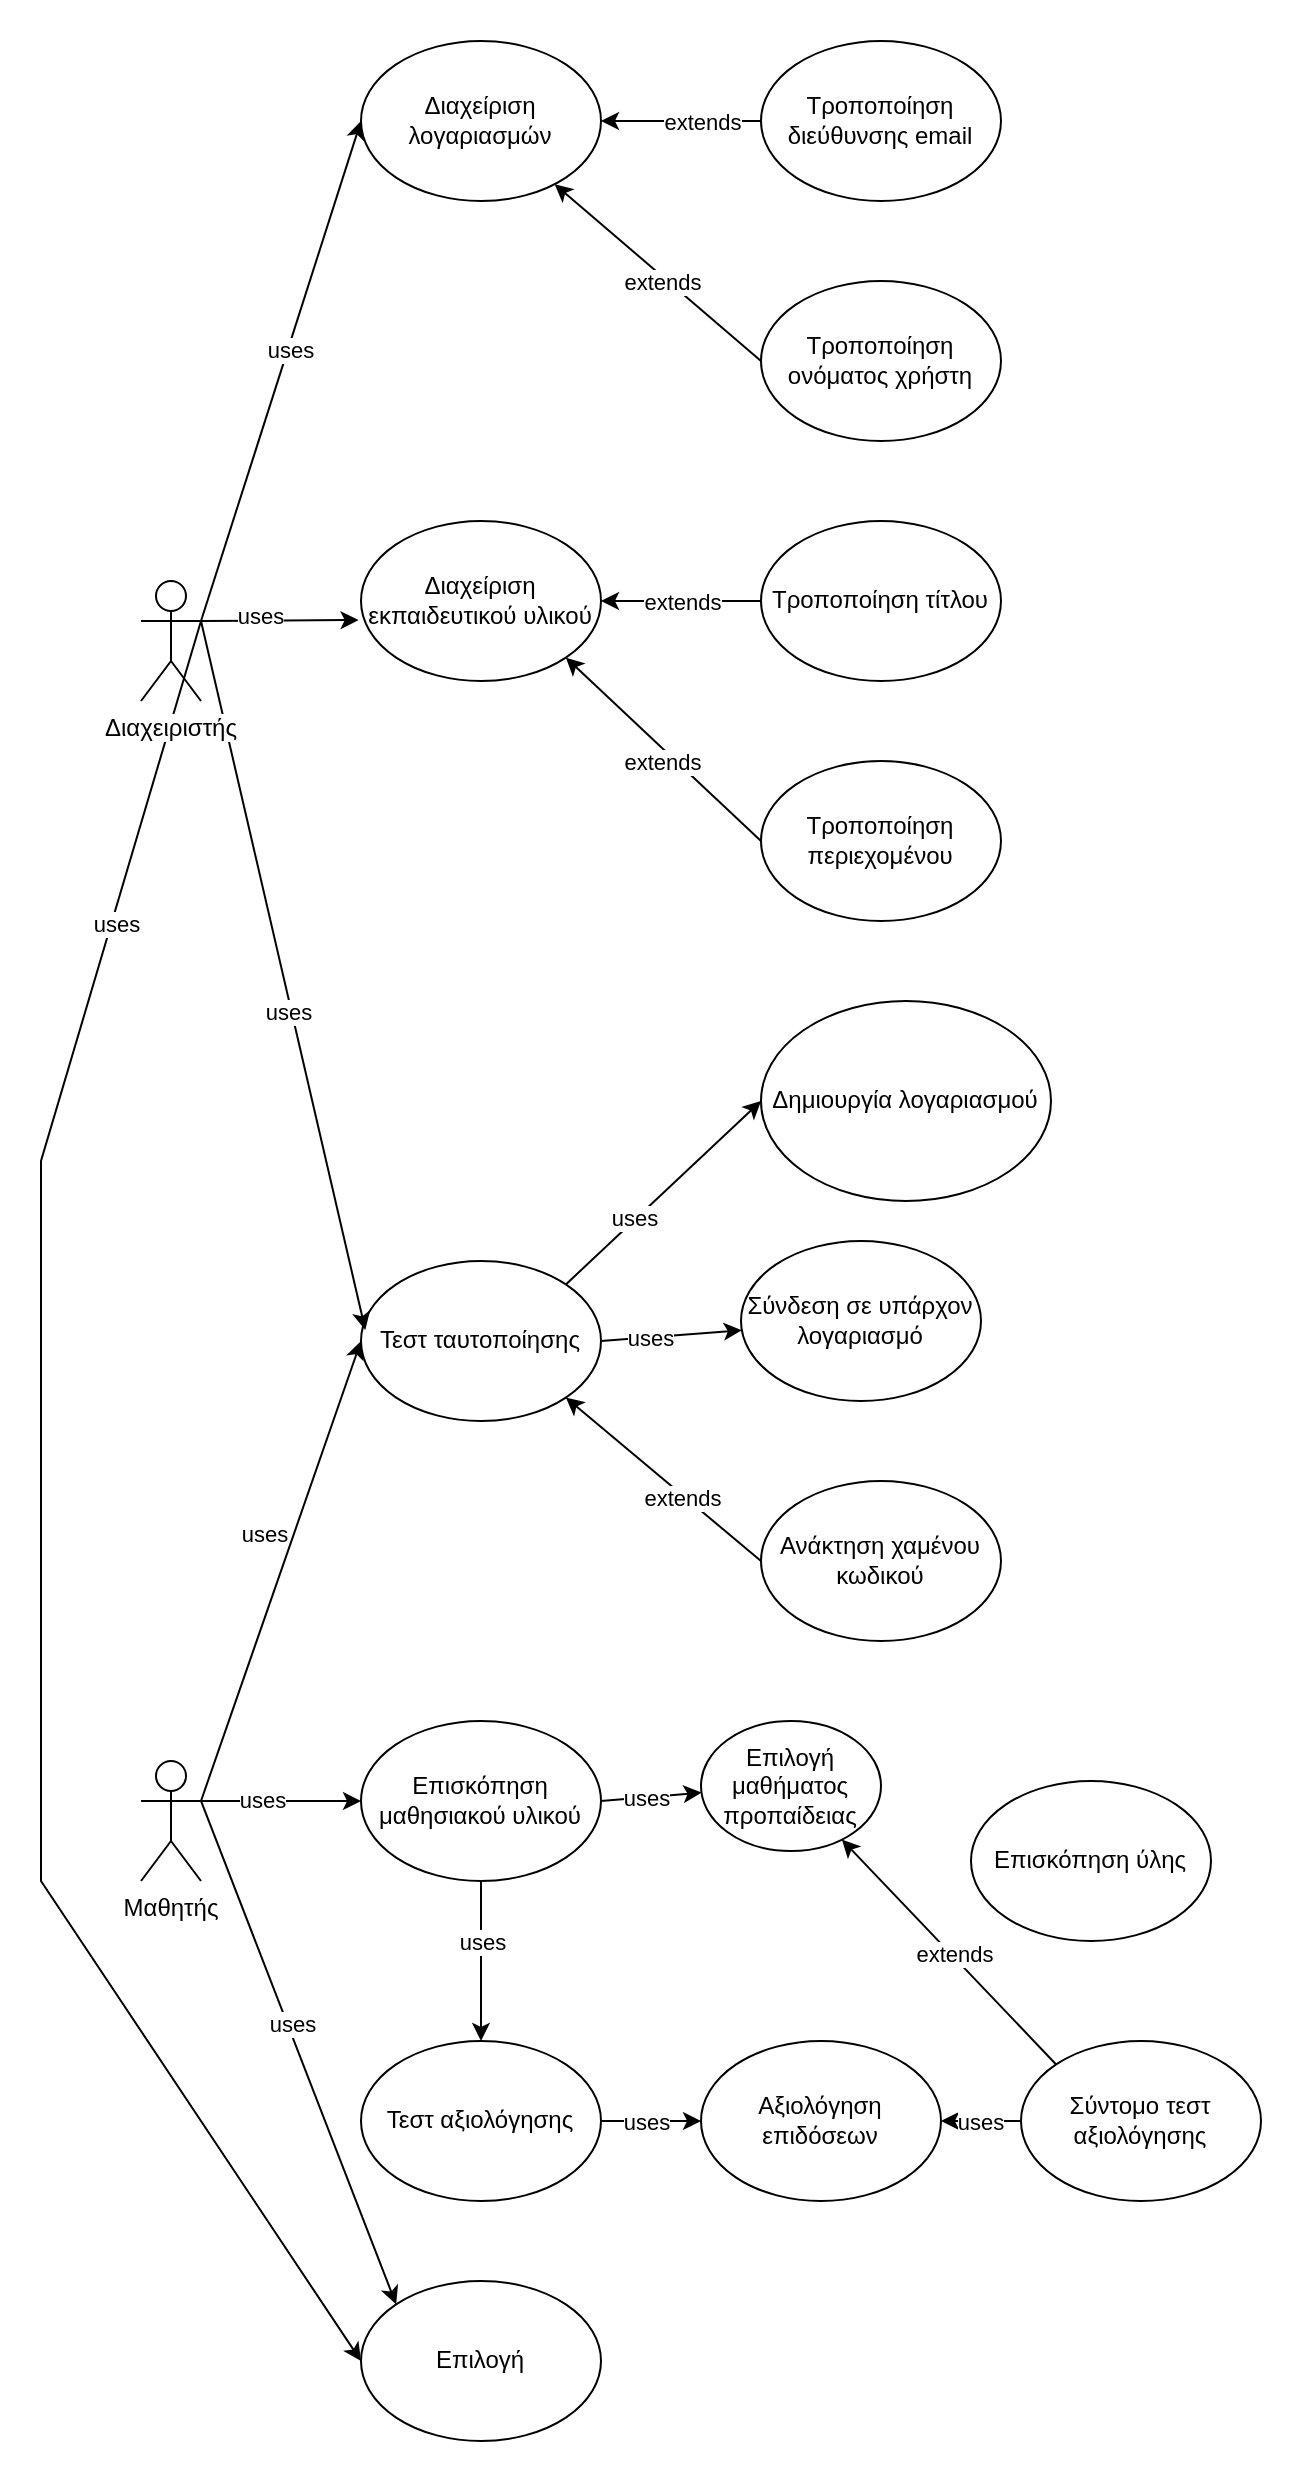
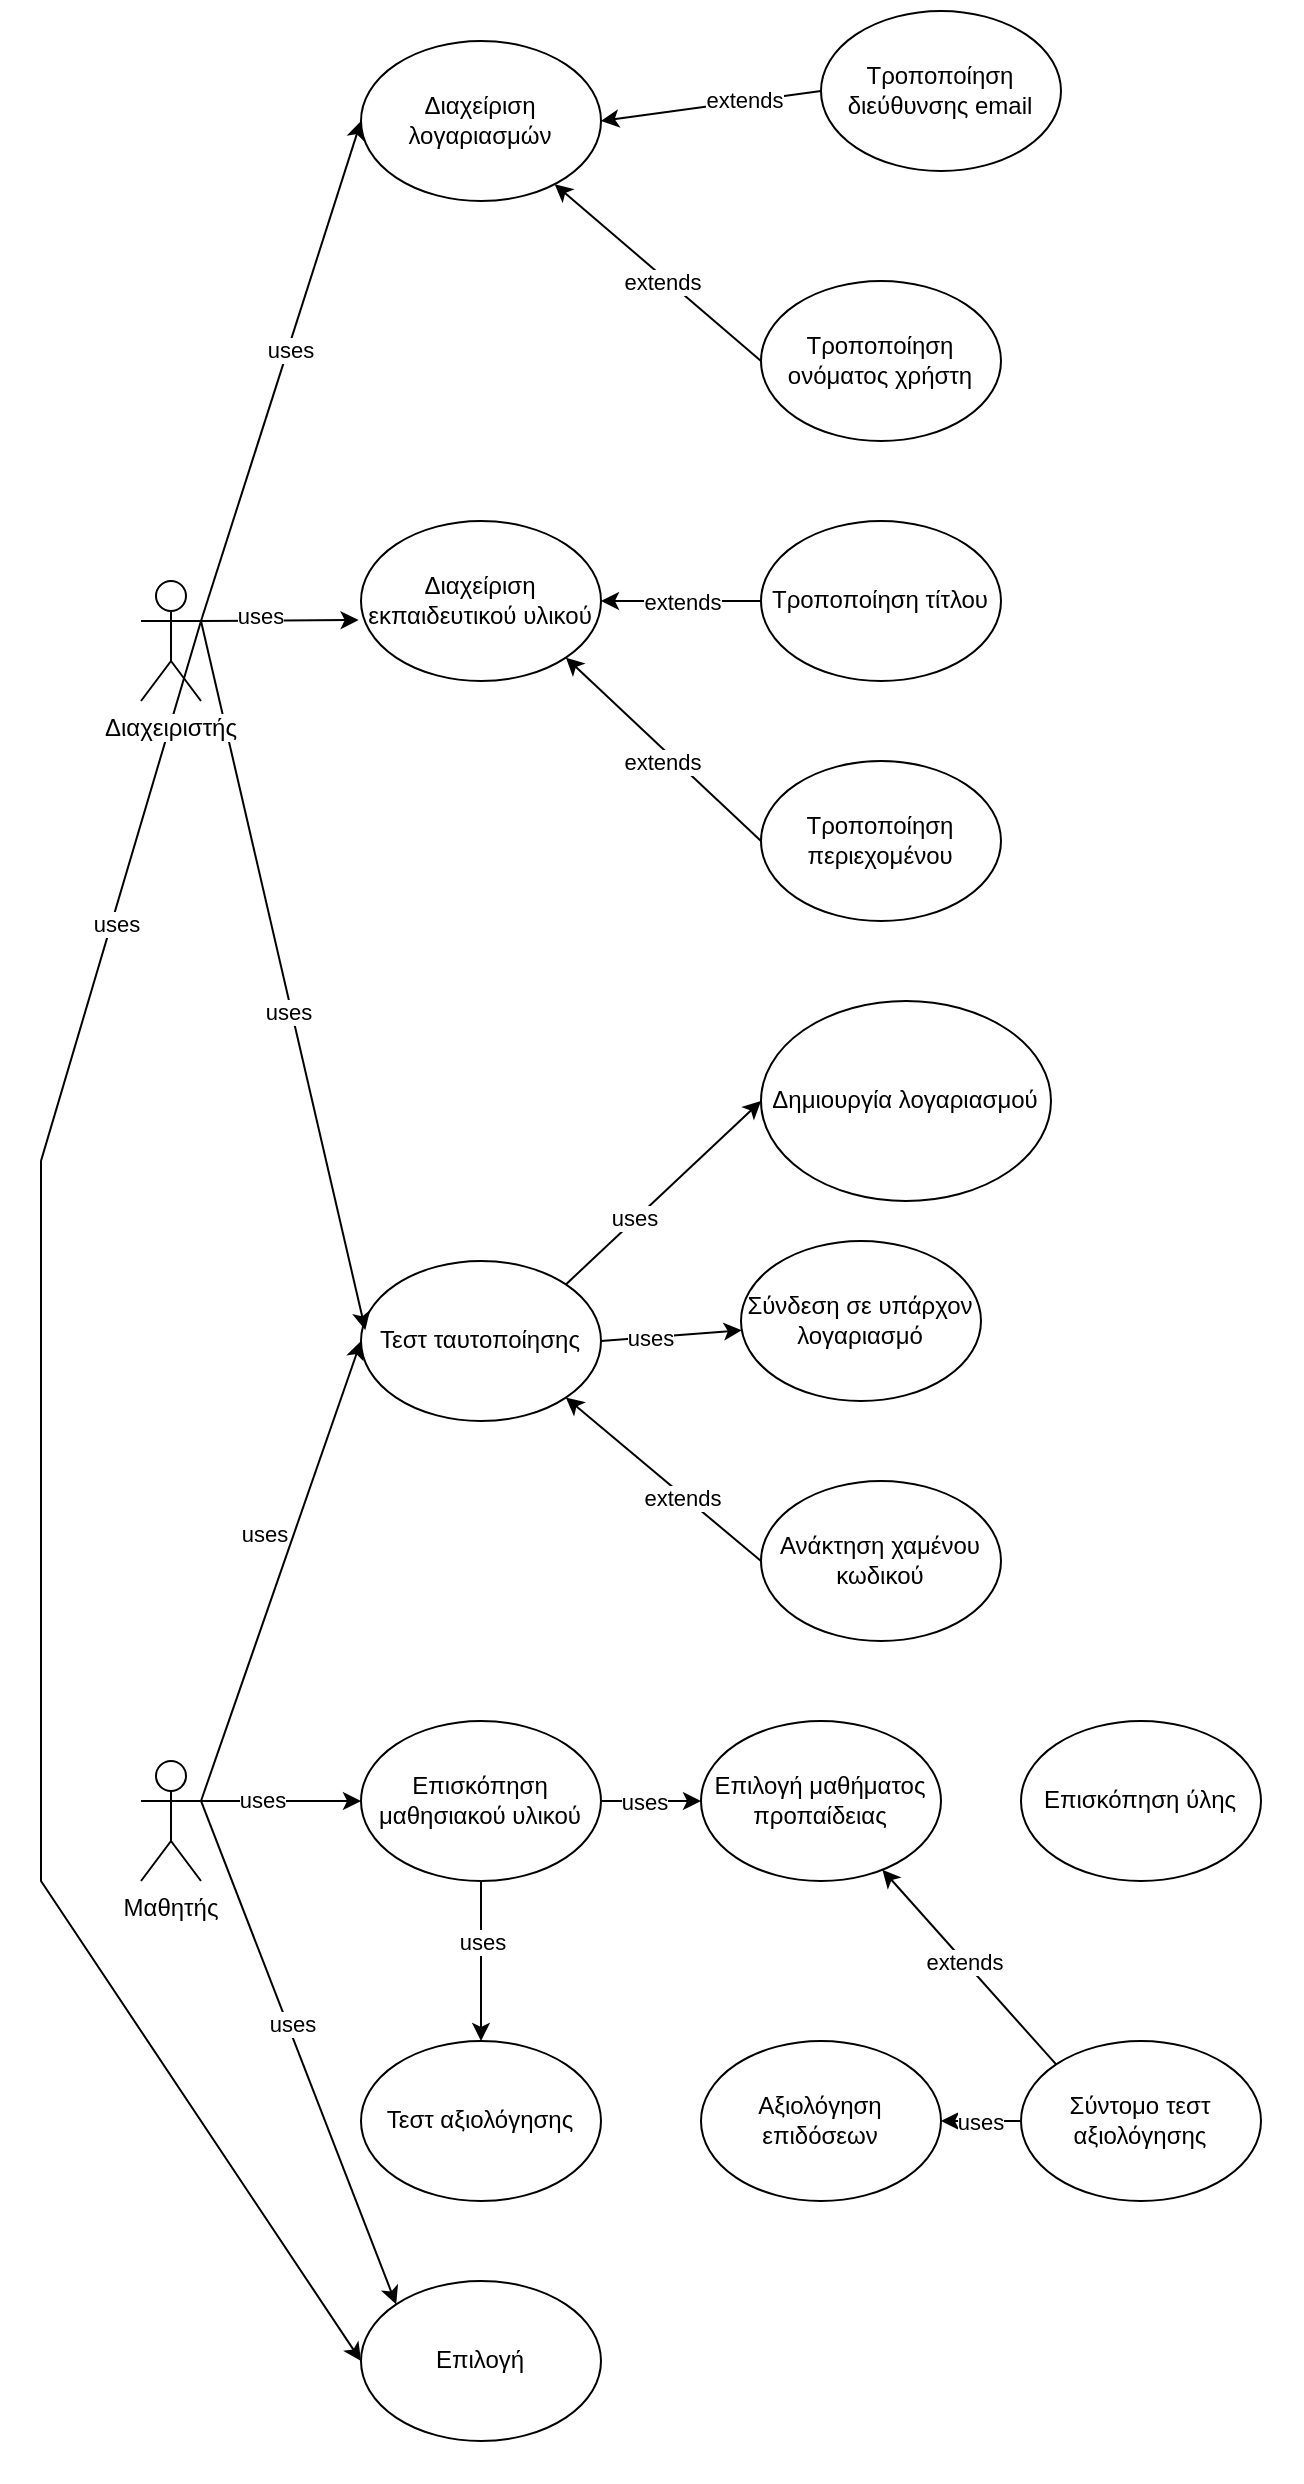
node "Τροποποίηση διεύθυνσης email": moved (881, 121) -> (941, 91)
node "Επιλογή μαθήματος προπαίδειας": size 180x130 -> 240x160
node "Επισκόπηση ύλης": moved (1091, 1861) -> (1141, 1801)
edge "Τεστ αξιολόγησης" -> "Αξιολόγηση επιδόσεων": removed, label "uses"
